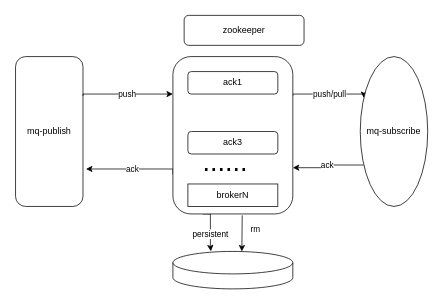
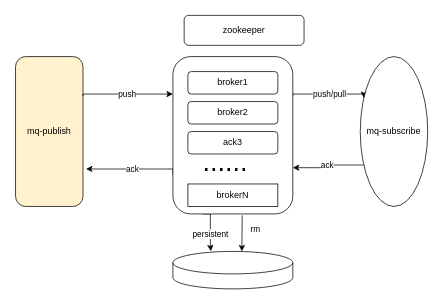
node "ack1": label "ack1" -> "broker1"
node "broker2": added
node "mq-publish": fillcolor #ffffff -> #fff2cc
